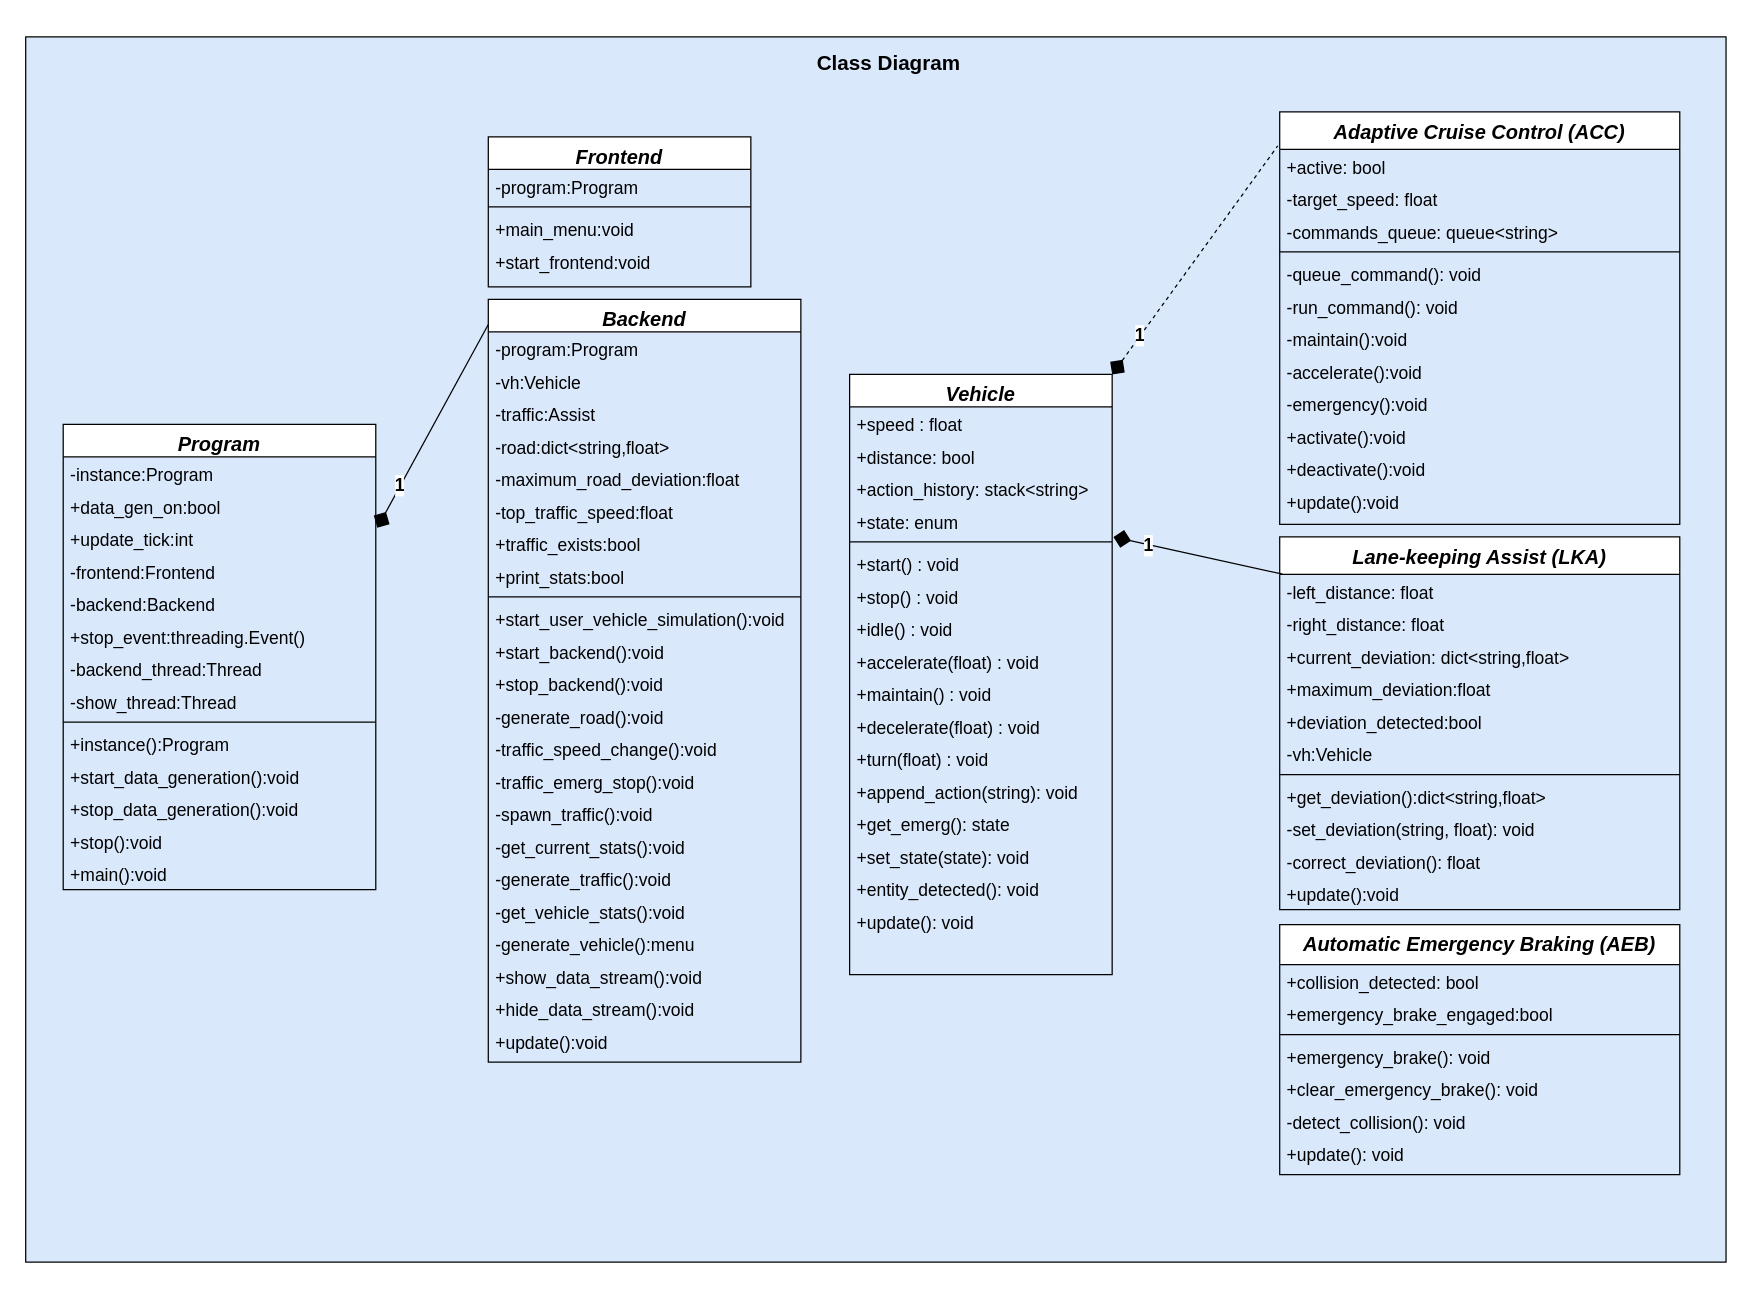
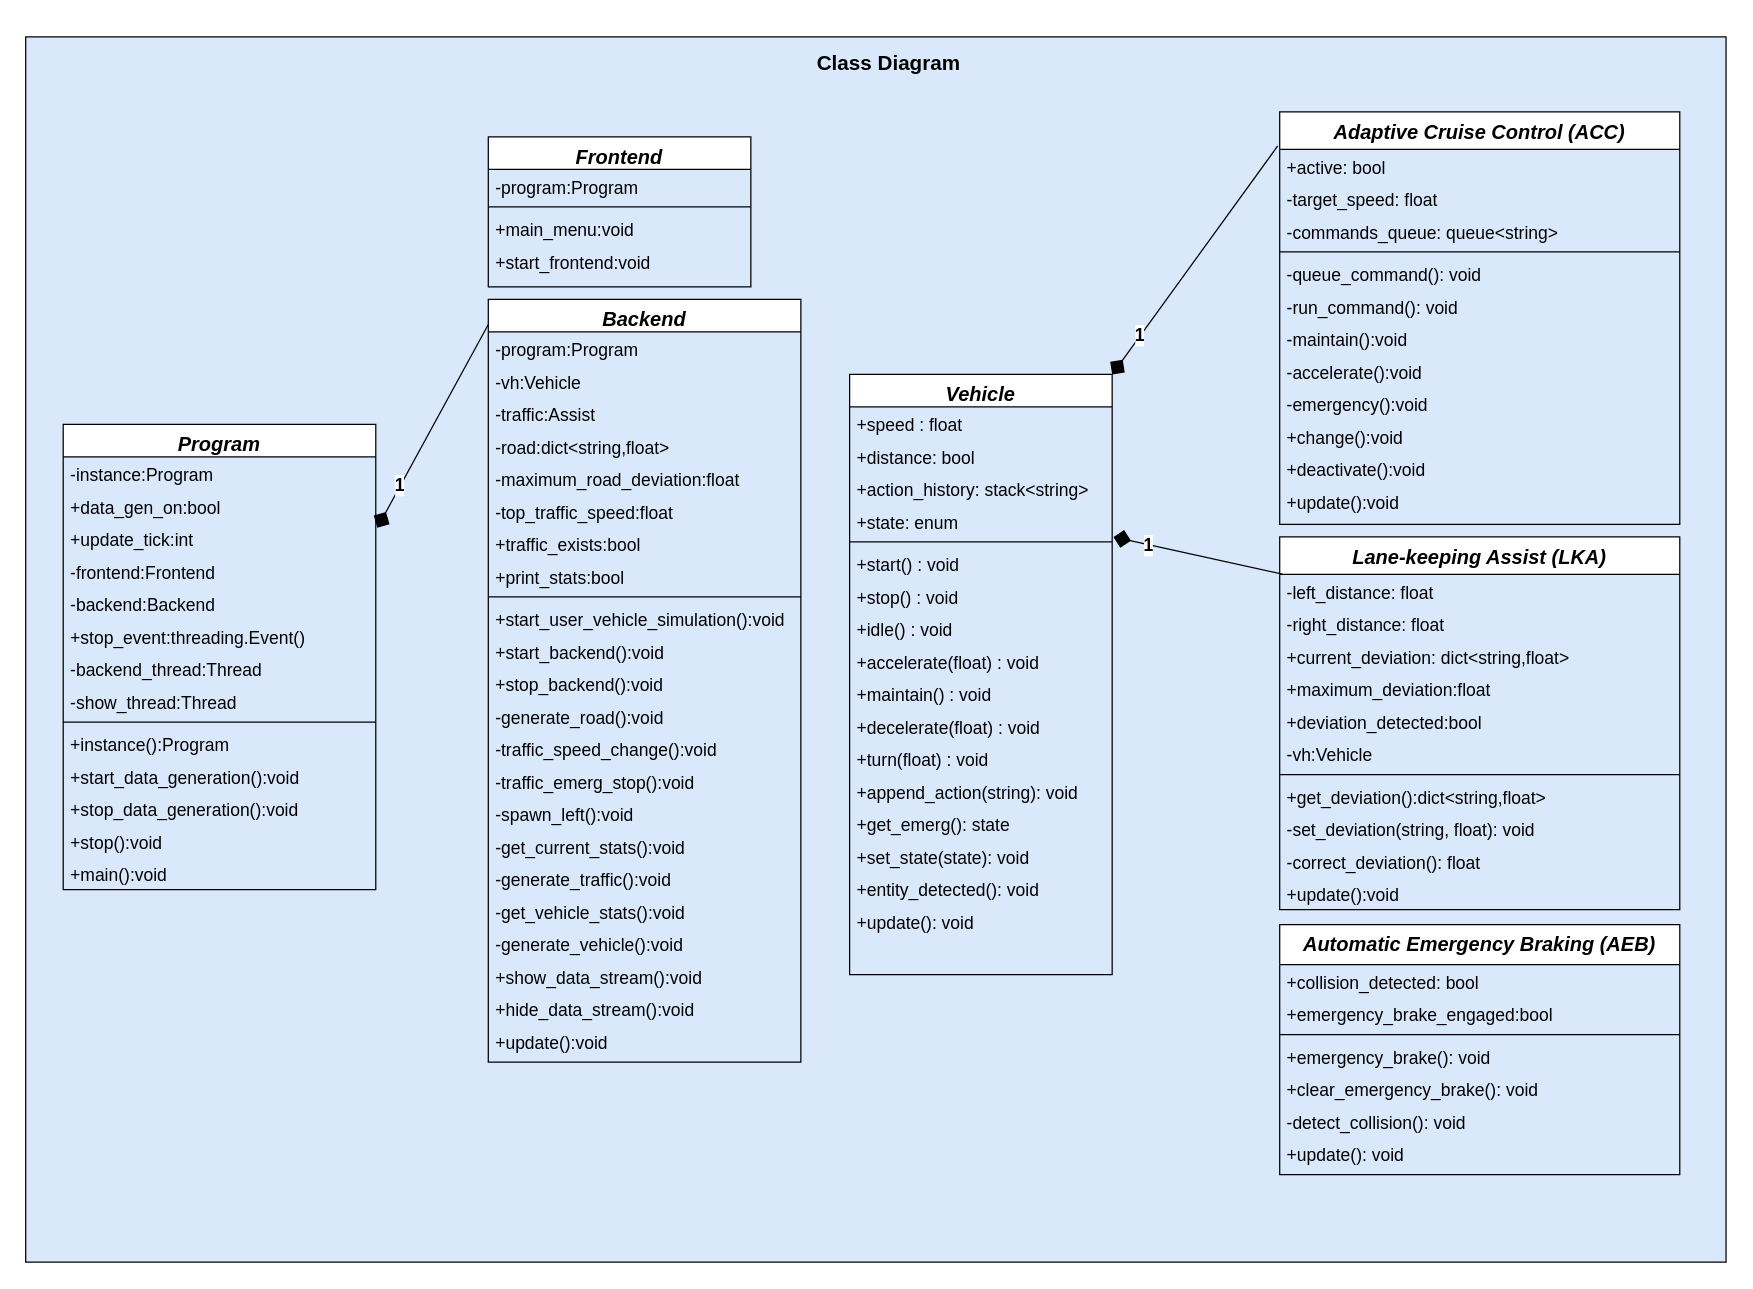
edge "+active: bool" -> "Vehicle": style dashed -> solid
node "+activate():void": label "+activate():void" -> "+change():void"
node "-spawn_traffic():void": label "-spawn_traffic():void" -> "-spawn_left():void"
node "-generate_vehicle():menu": label "-generate_vehicle():menu" -> "-generate_vehicle():void"
